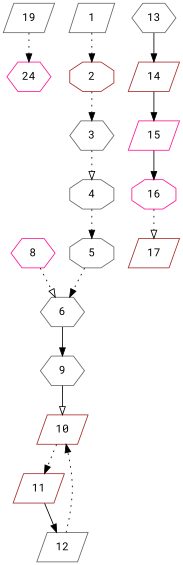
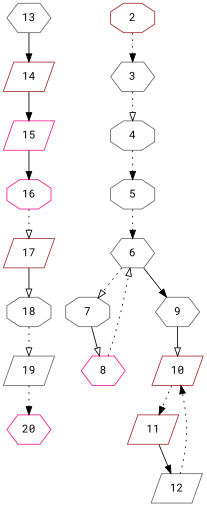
node "1": removed
node "24": label "24" -> "20"
node "18": added
node "7": added
